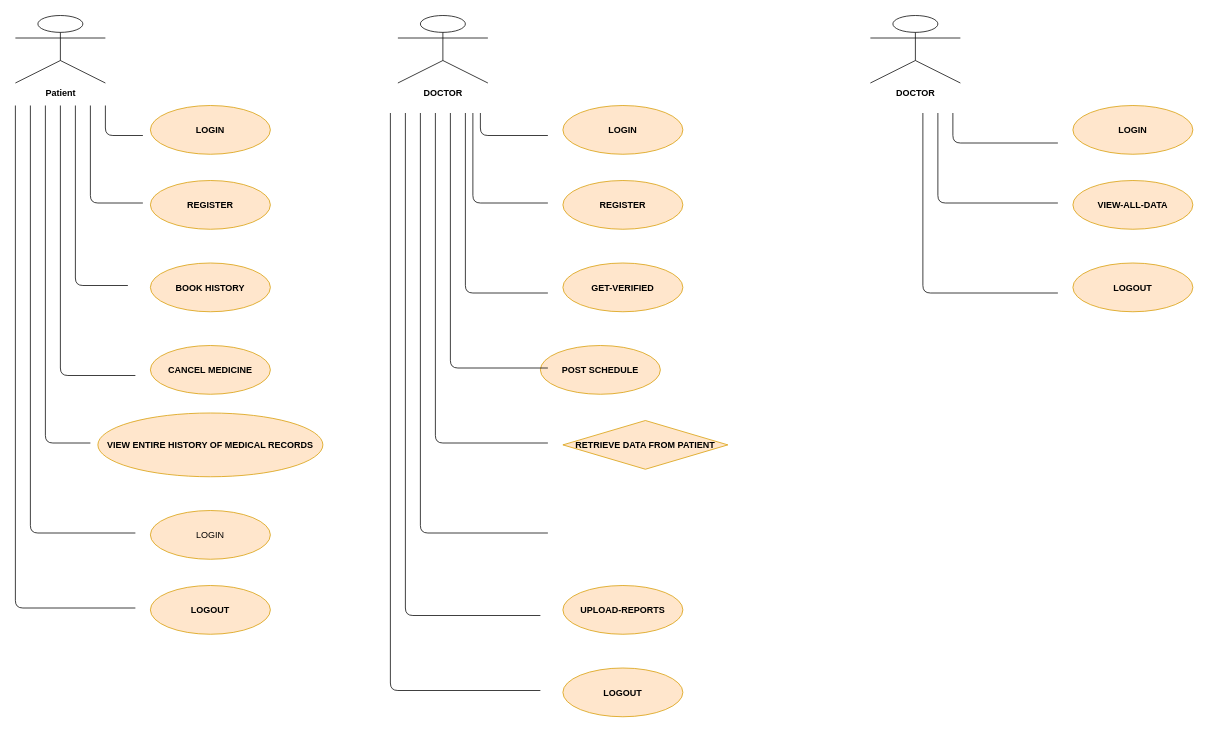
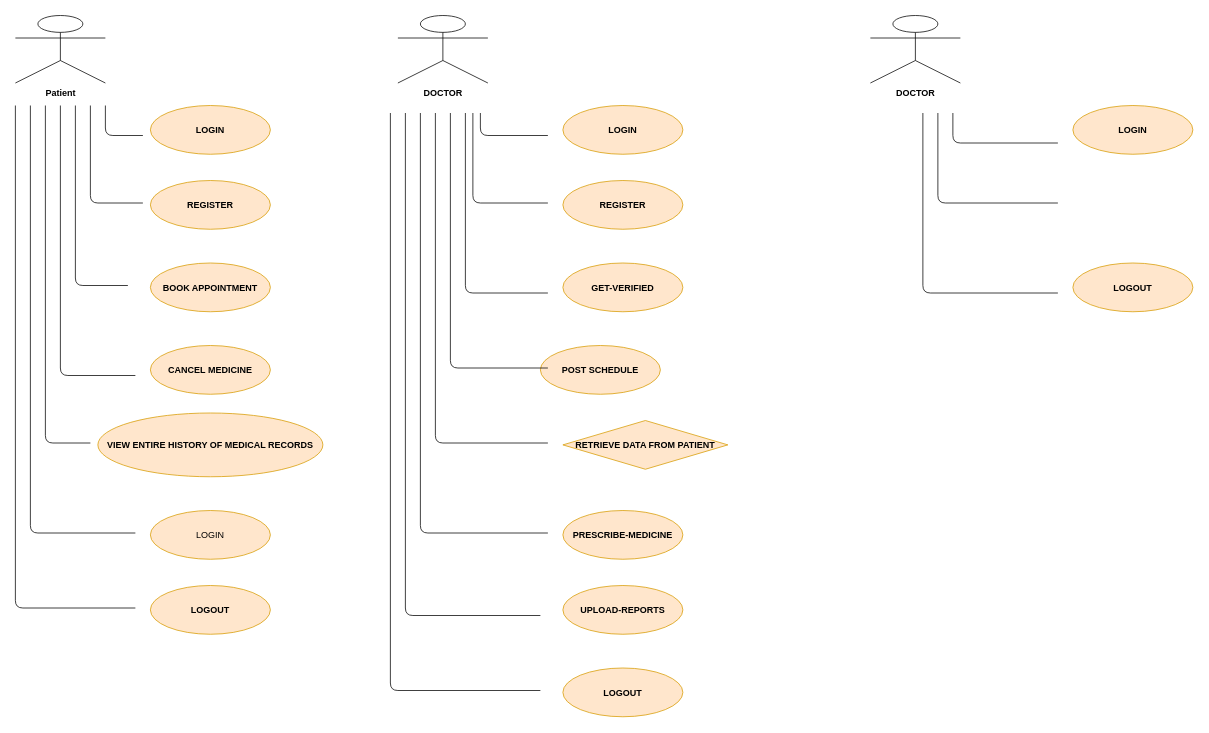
node "VIEW-ALL-DATA": removed
node "BOOK HISTORY": label "BOOK HISTORY" -> "BOOK APPOINTMENT"
node "PRESCRIBE-MEDICINE": added
